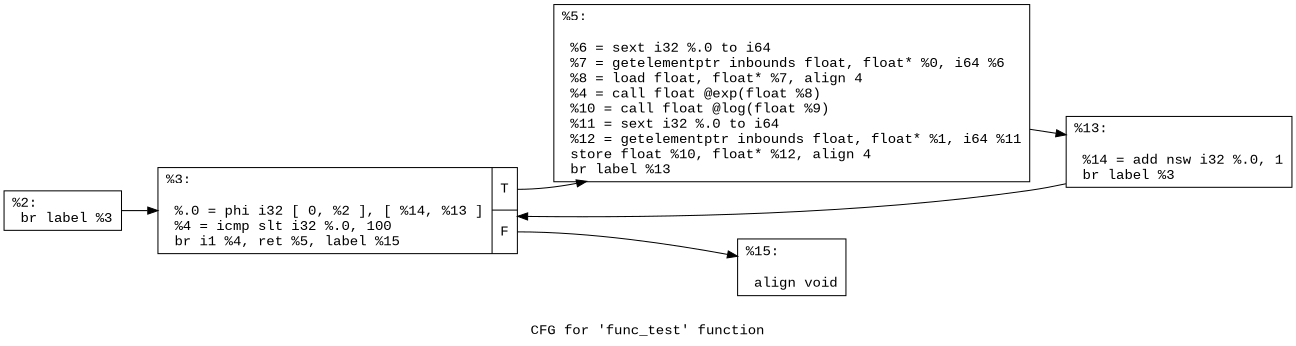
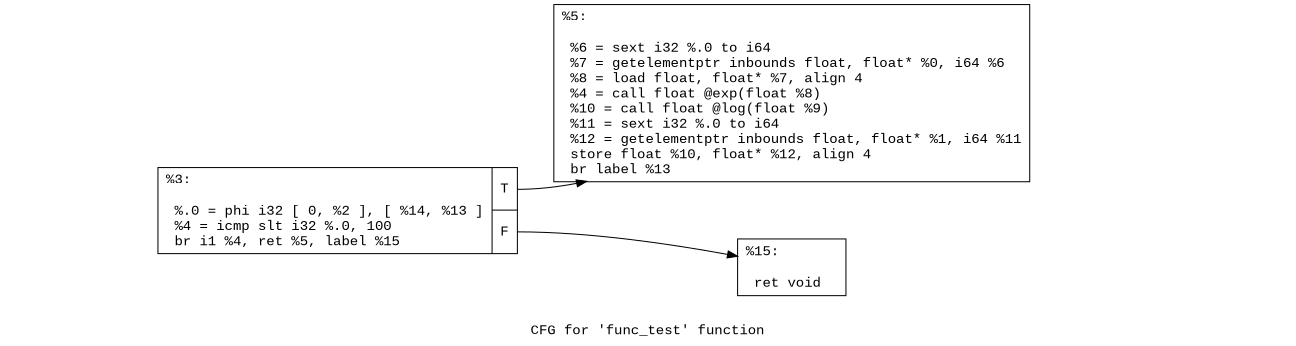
node "%13:": removed
node "%2:": removed
node "%15:": text "align void" -> "ret void"
